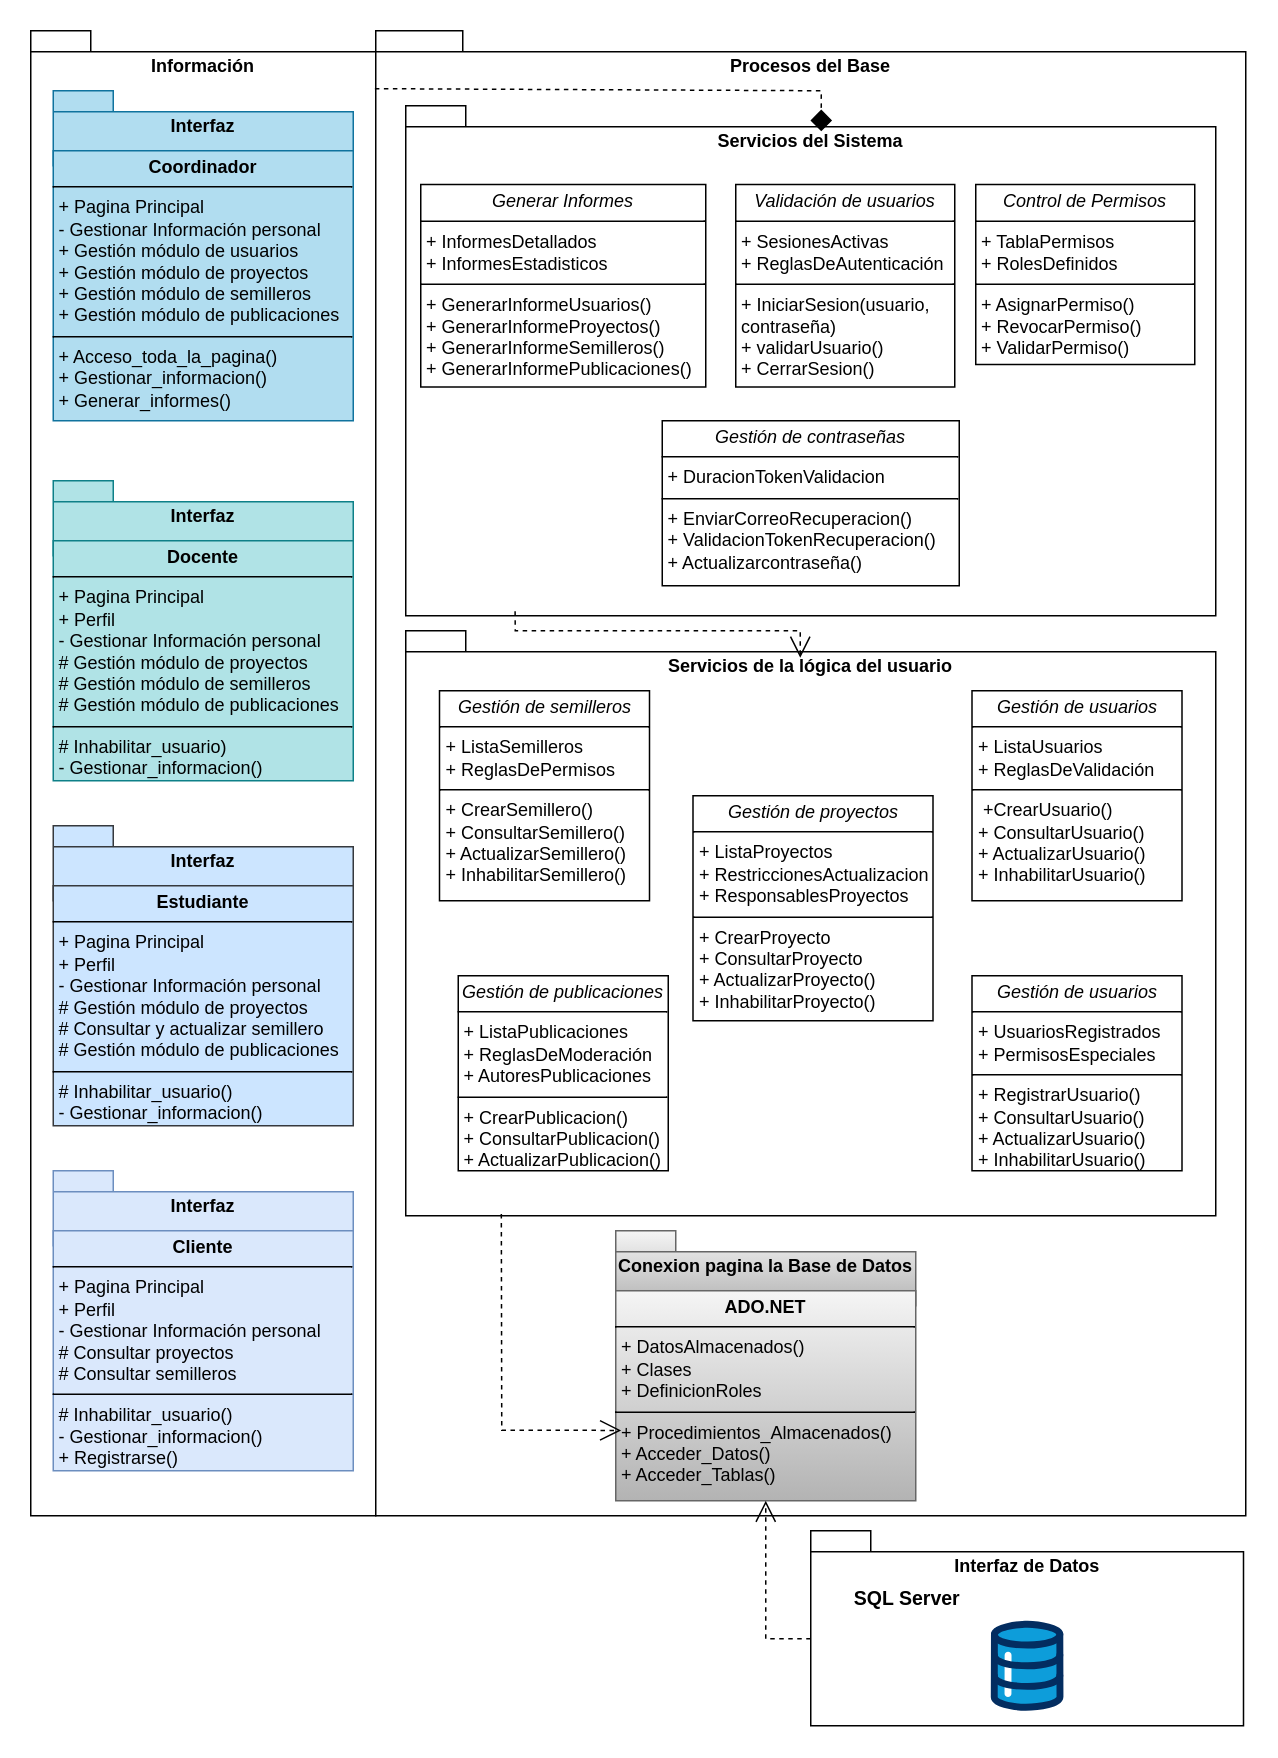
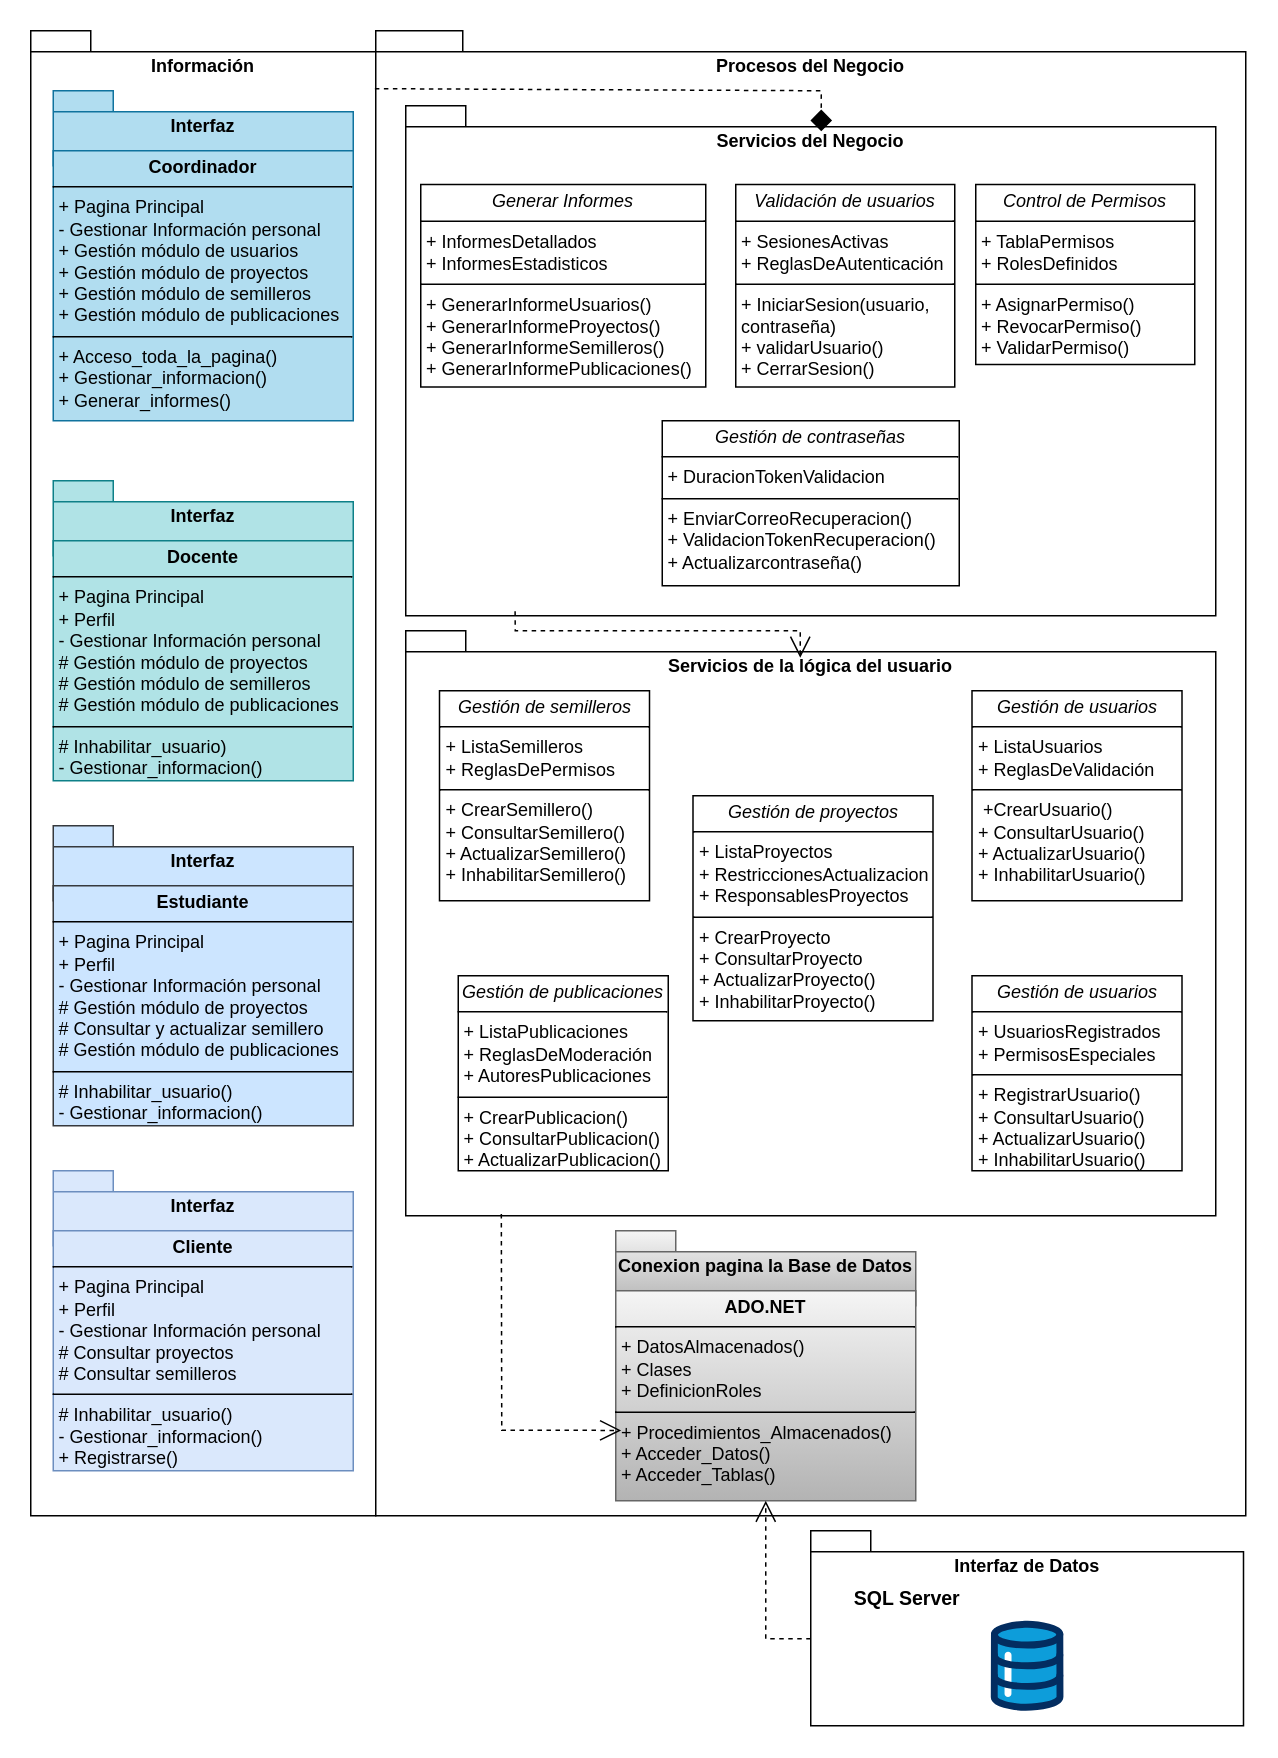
node "Procesos del Base": label "Procesos del Base" -> "Procesos del Negocio"
node "Servicios del Sistema": label "Servicios del Sistema" -> "Servicios del Negocio"
